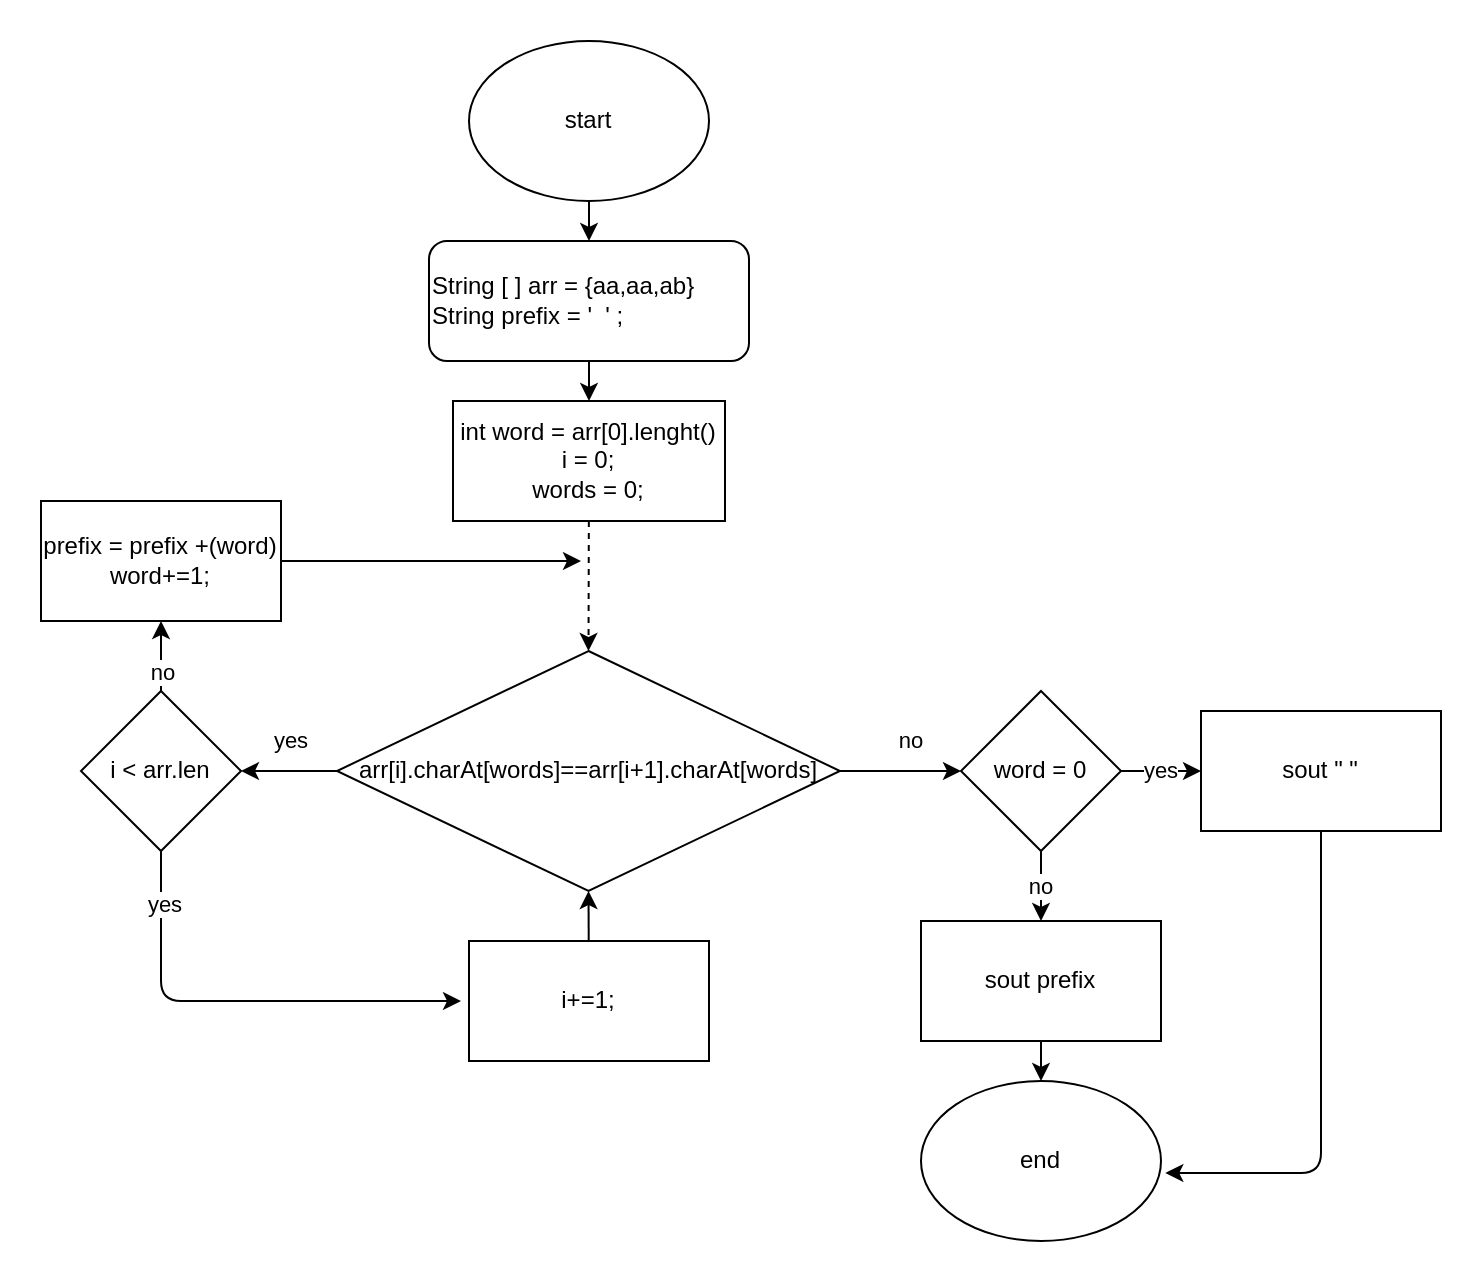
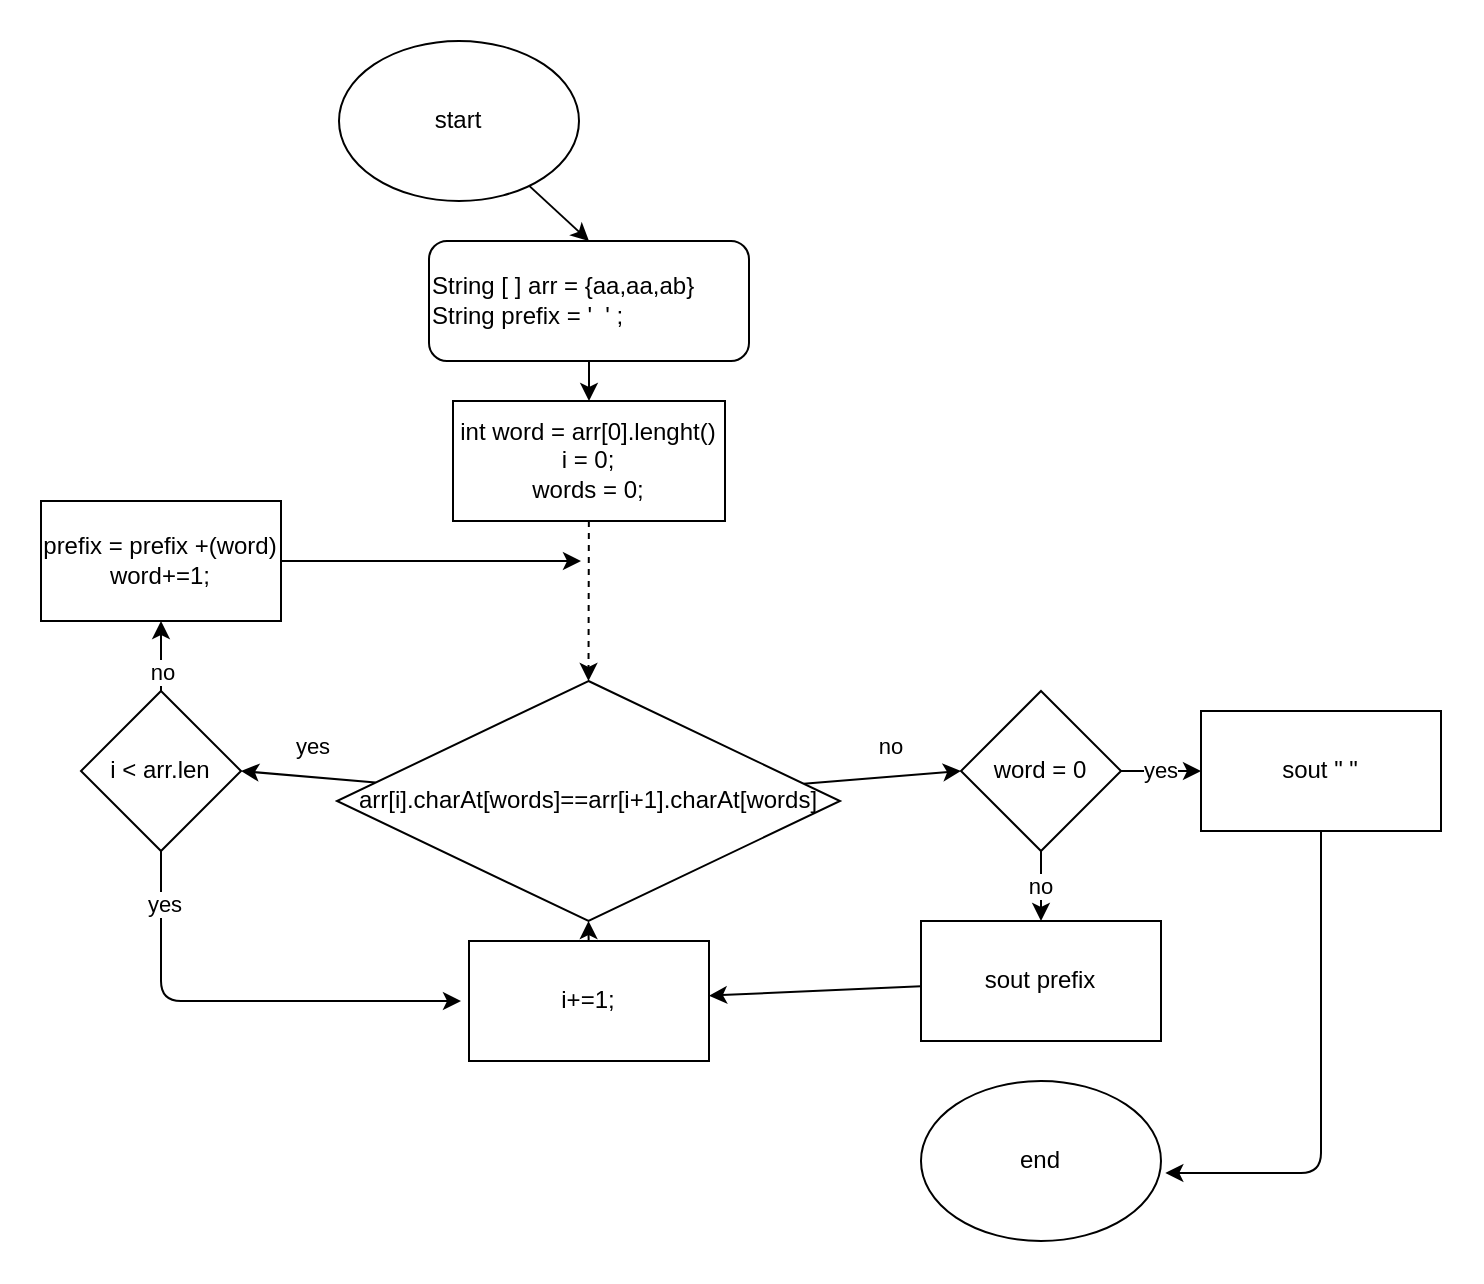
node "start": moved (589, 121) -> (459, 121)
node "arr[i].charAt[words]==arr[i+1].charAt[words]": moved (589, 771) -> (589, 801)
edge "sout prefix" -> "end": now "sout prefix" -> "i+=1;"
